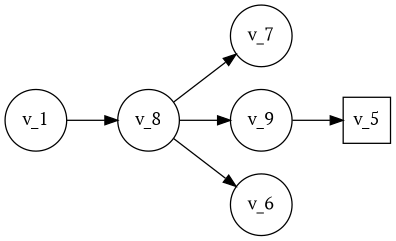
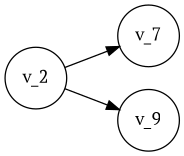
node "v_1": removed
node "v_8": label "v_8" -> "v_2"
node "v_5": removed
node "v_6": removed
